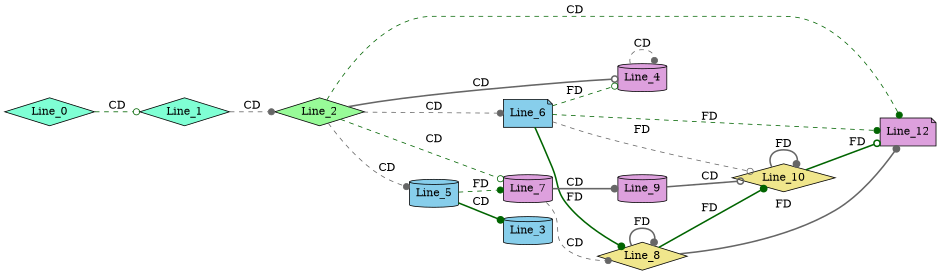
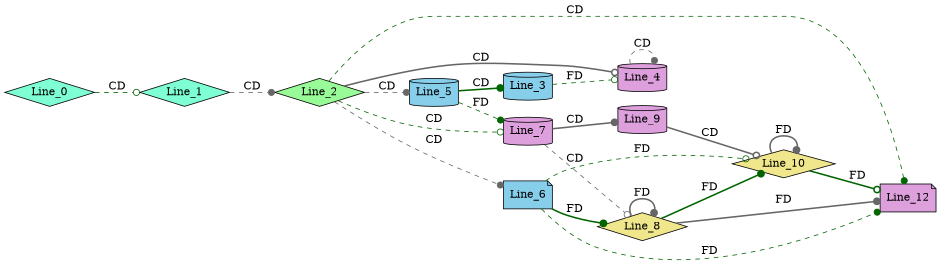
edge "Line_6" -> "Line_4": now "Line_3" -> "Line_4"
edge "Line_6" -> "Line_10": color gray40 -> darkgreen
edge "Line_7" -> "Line_8": arrowhead dot -> odot
